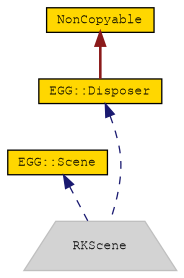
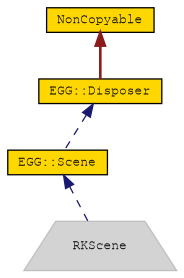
edge "RKScene" -> "EGG::Disposer": now "EGG::Scene" -> "EGG::Disposer"
